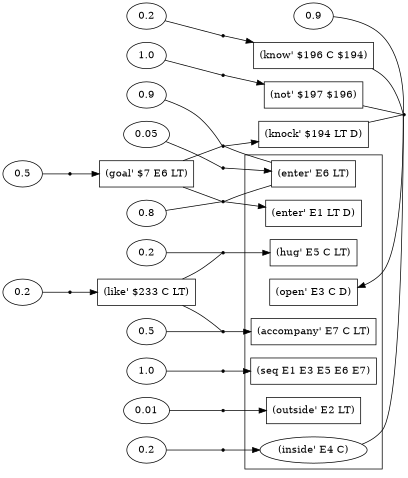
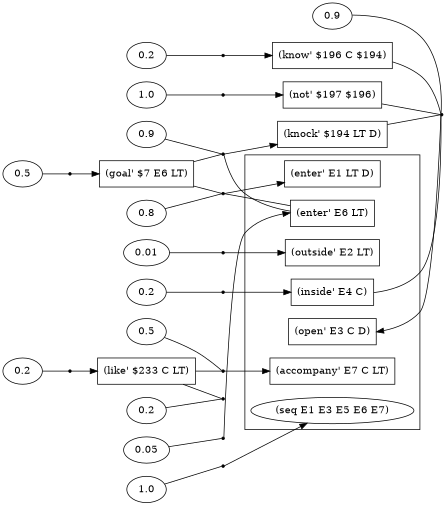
node "(hug' E5 C LT)": removed
node "(seq E1 E3 E5 E6 E7)": shape box -> ellipse
node "(inside' E4 C)": shape ellipse -> box
